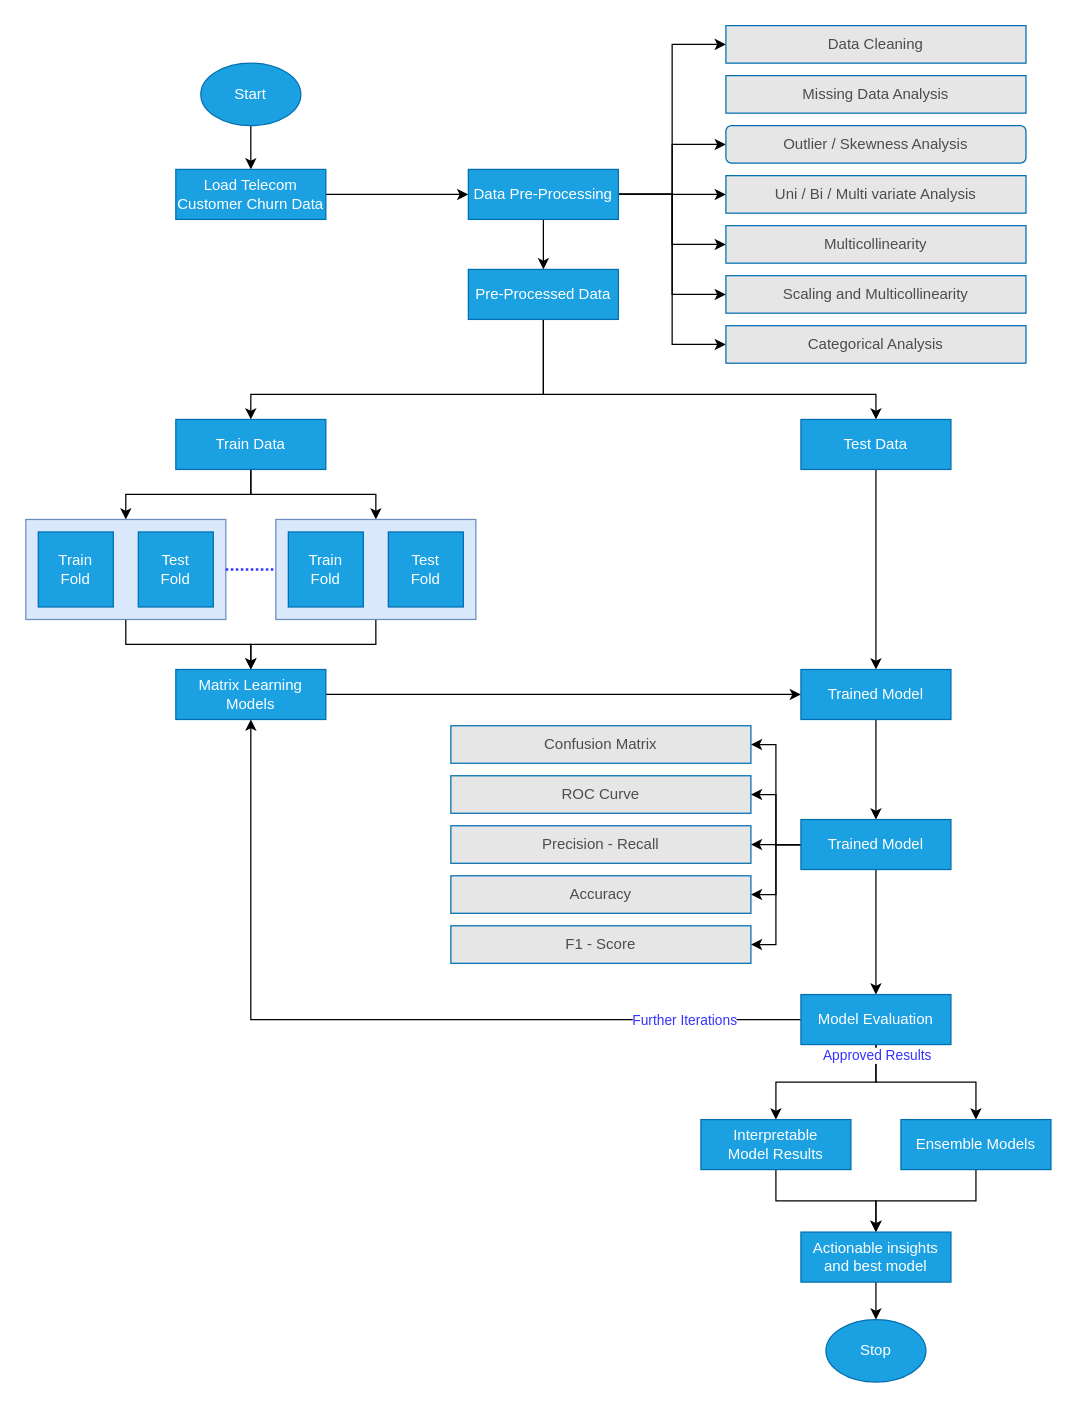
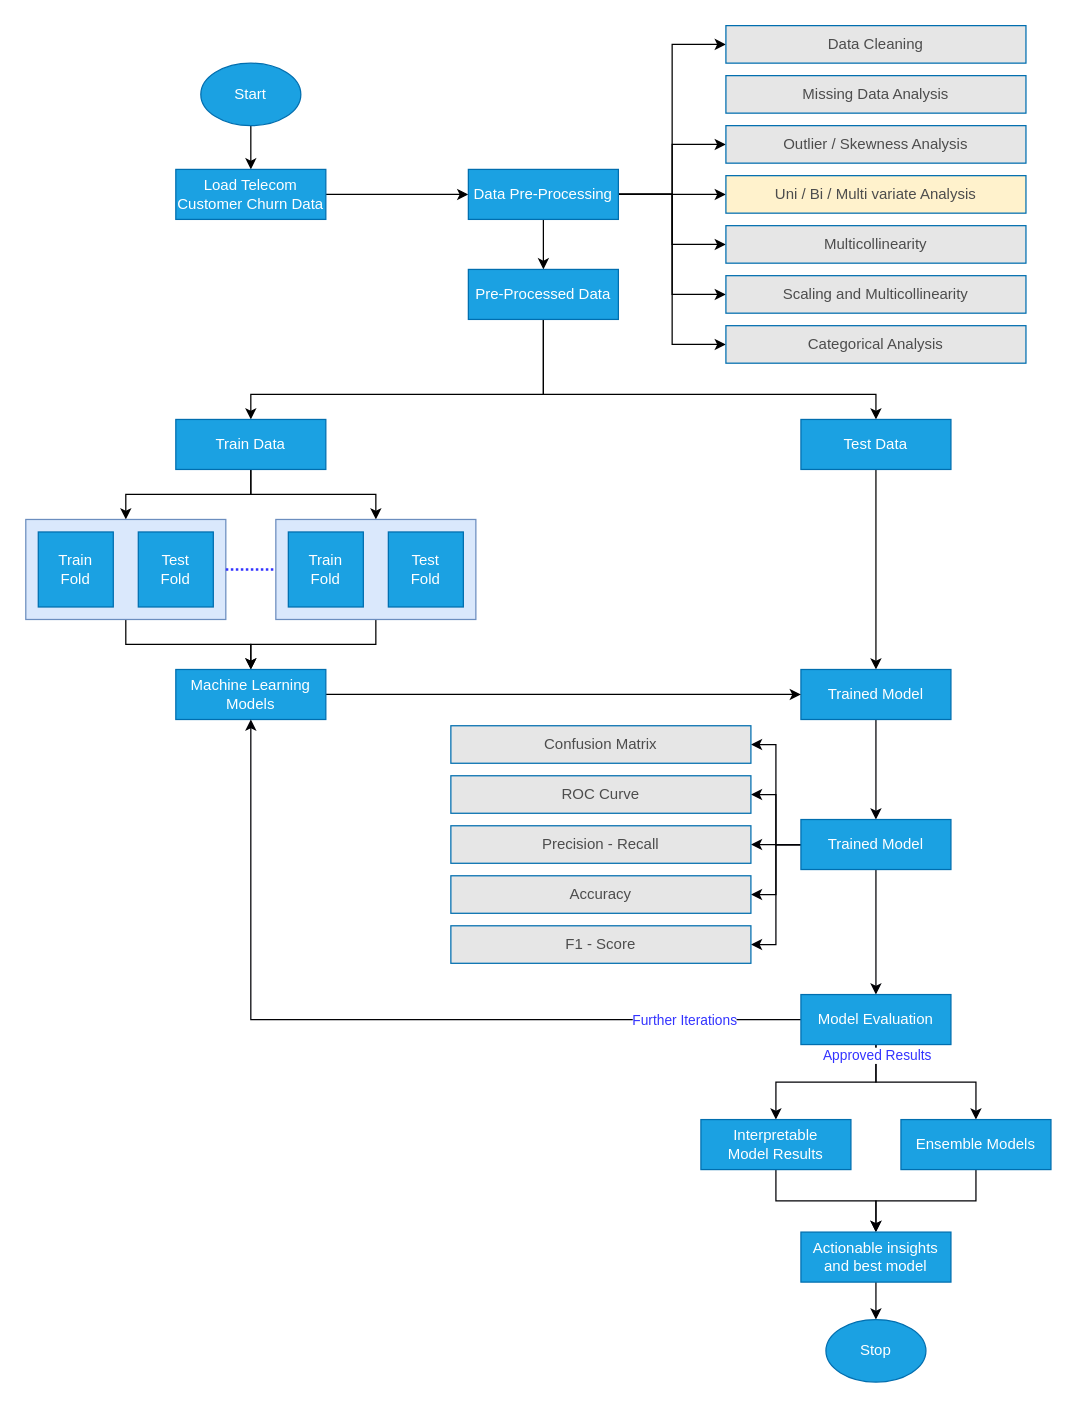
node "Outlier / Skewness Analysis": shape rounded rectangle -> rectangle
node "Uni / Bi / Multi variate Analysis": fillcolor #e6e6e6 -> #fff2cc
node "Matrix Learning Models": label "Matrix Learning Models" -> "Machine Learning Models"
